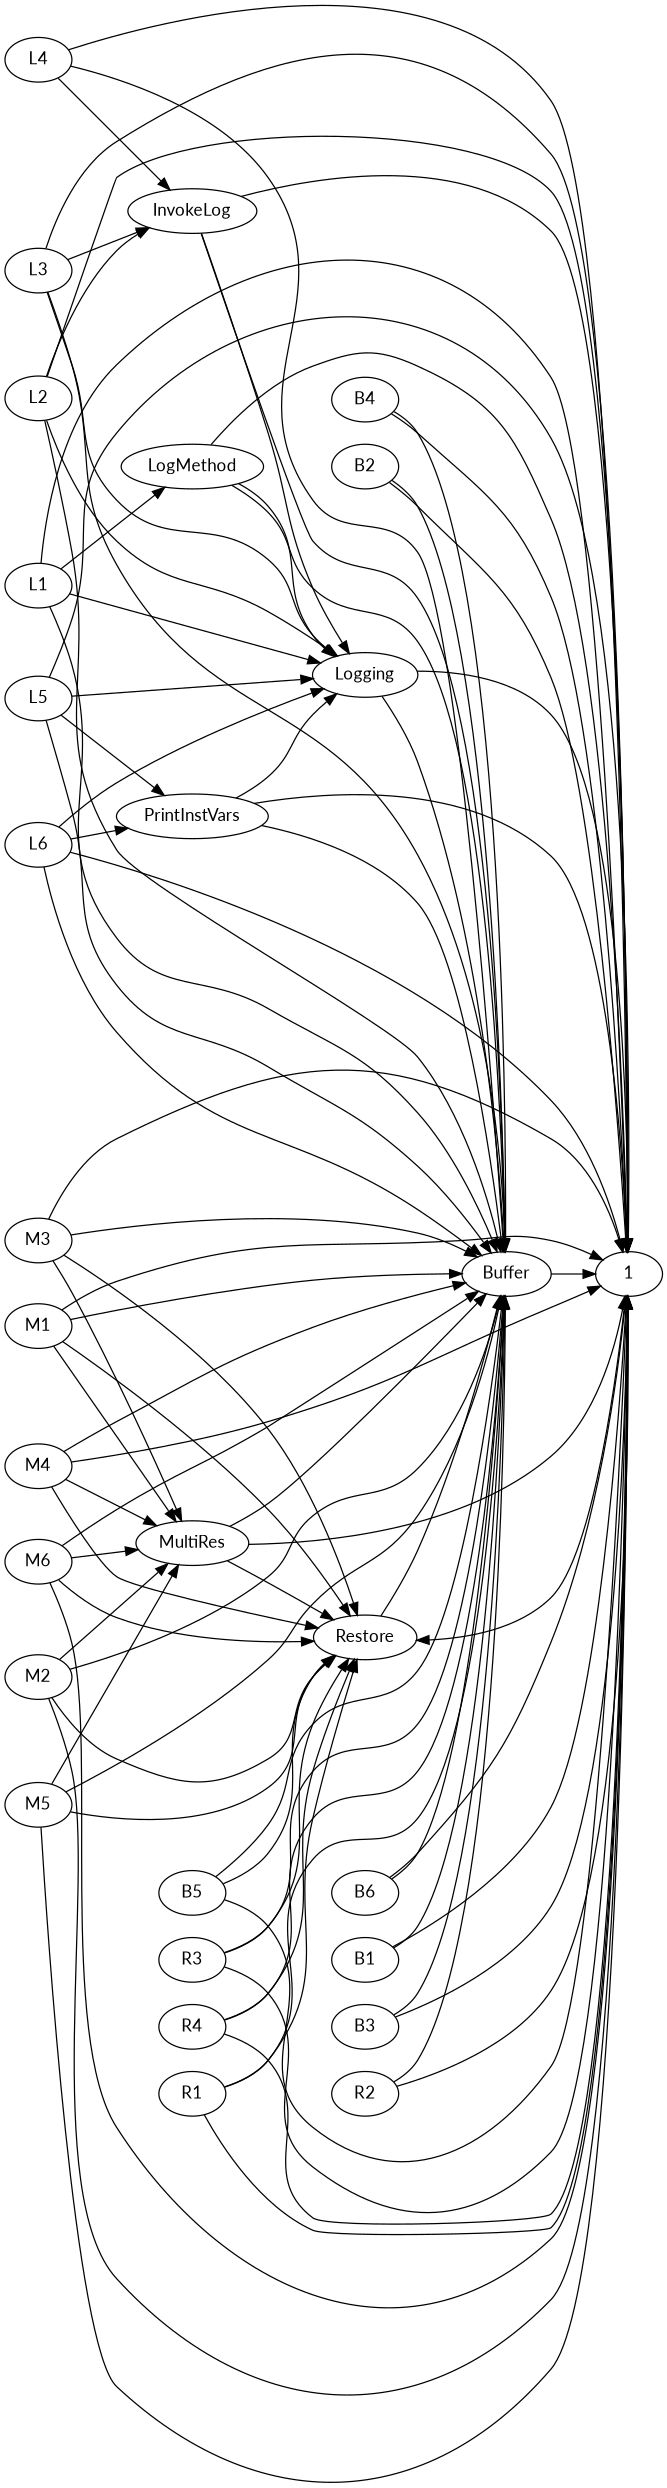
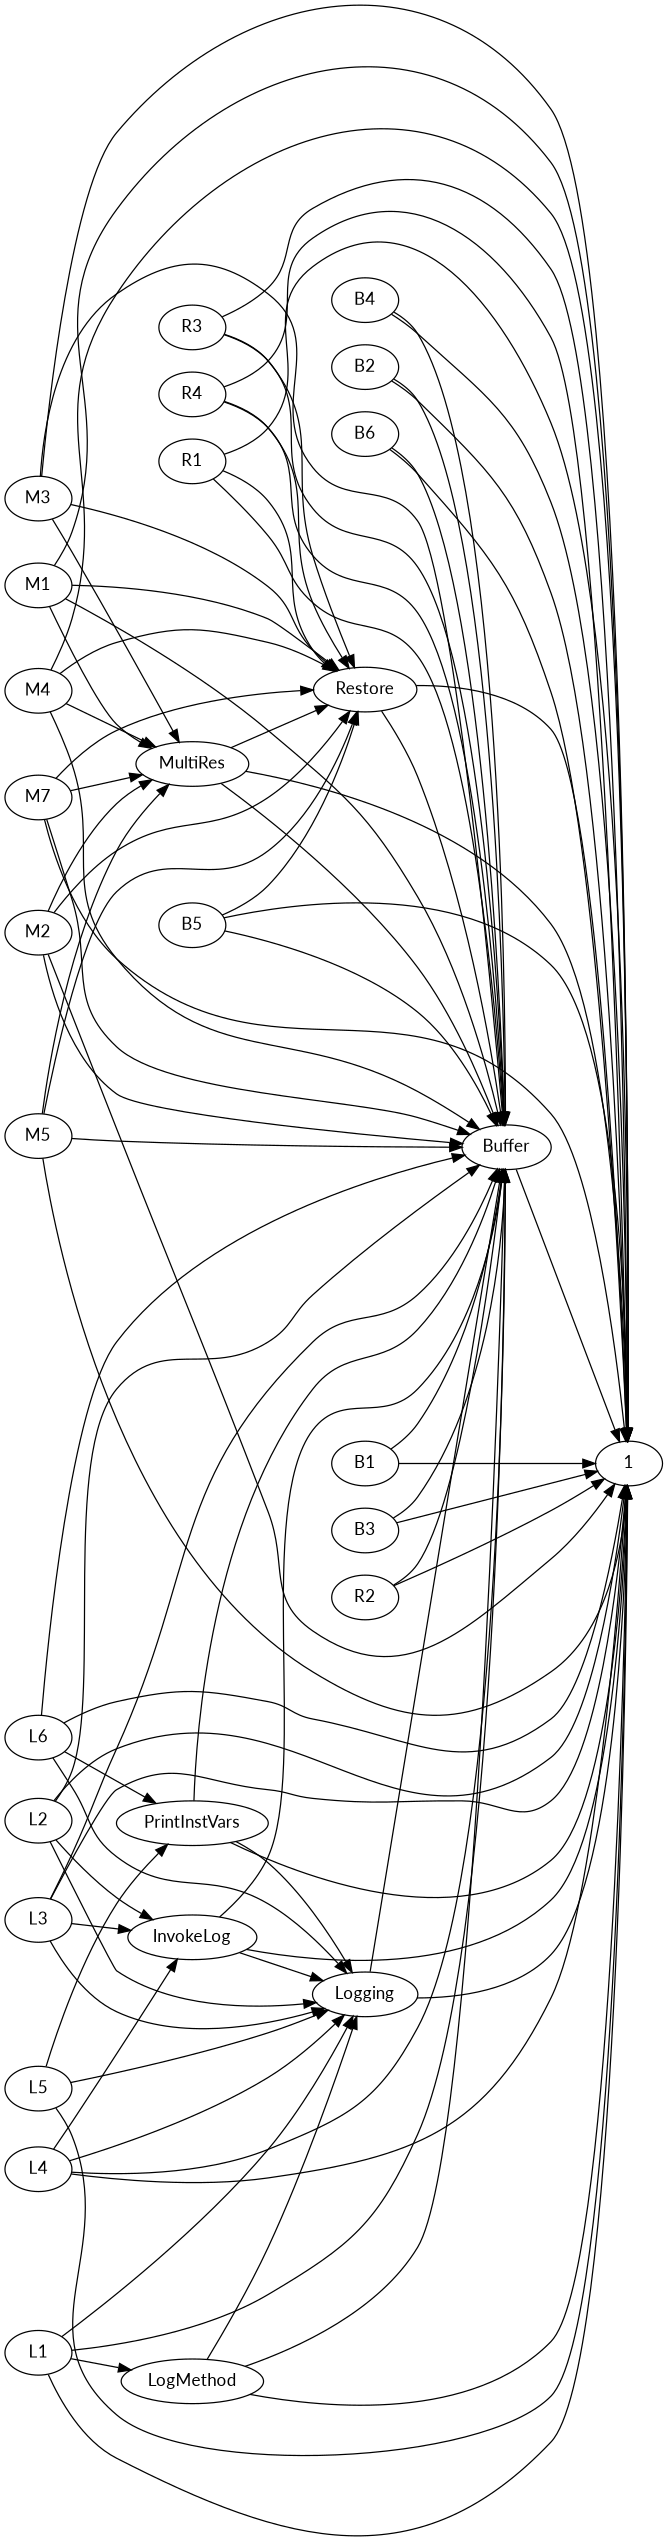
edge "L5" -> "Buffer": removed
node "M6": label "M6" -> "M7"
edge "1" -> "Restore": reversed
edge "L4" -> "Logging": added
